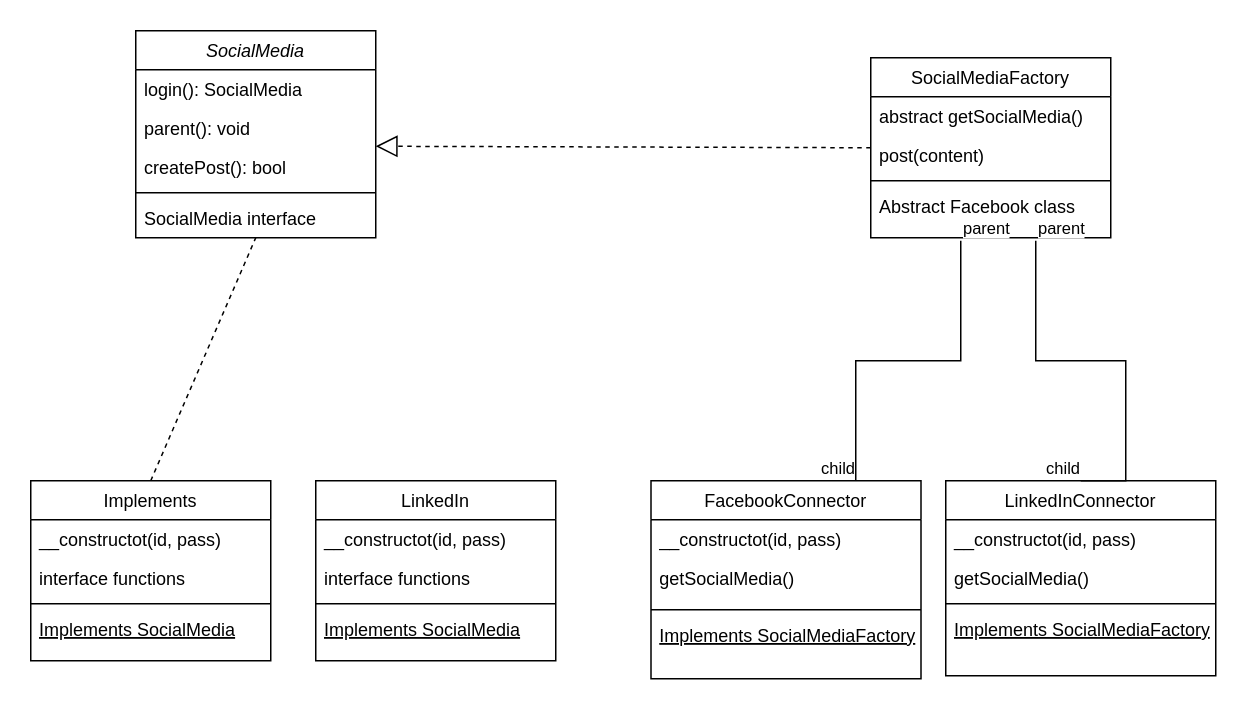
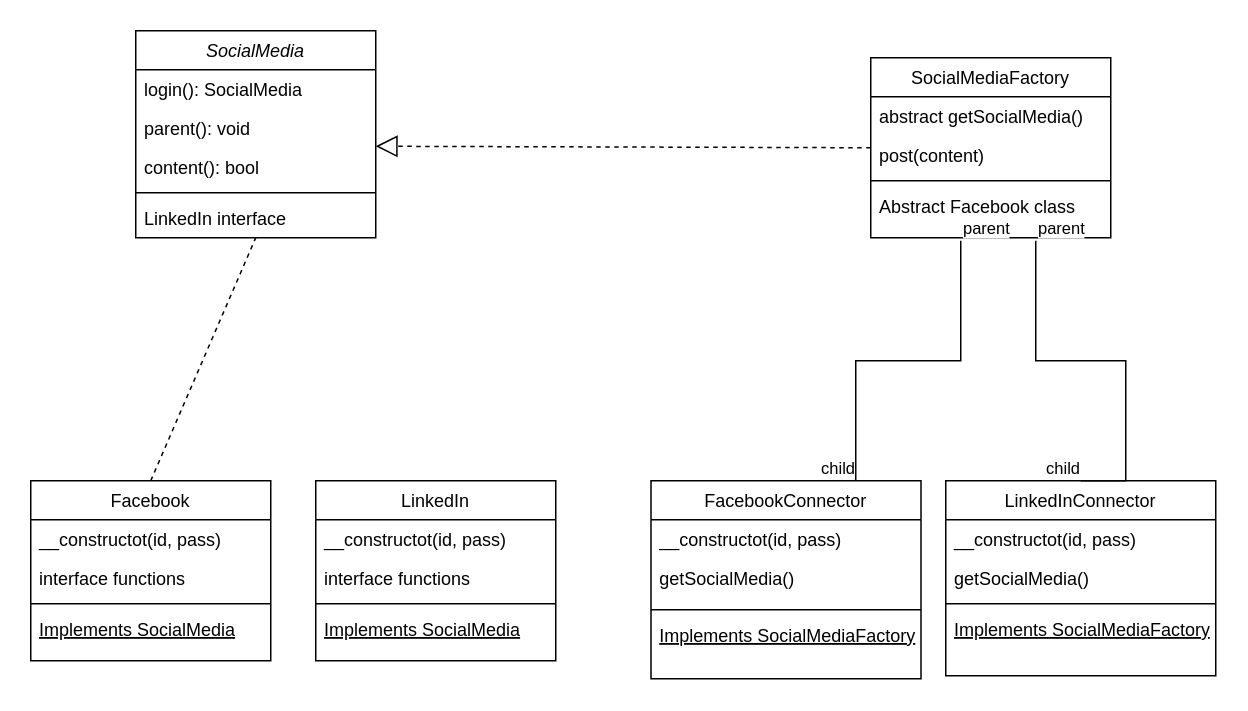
node "createPost(): bool": label "createPost(): bool" -> "content(): bool"
node "SocialMedia interface": label "SocialMedia interface" -> "LinkedIn interface"
node "Implements": label "Implements" -> "Facebook"
